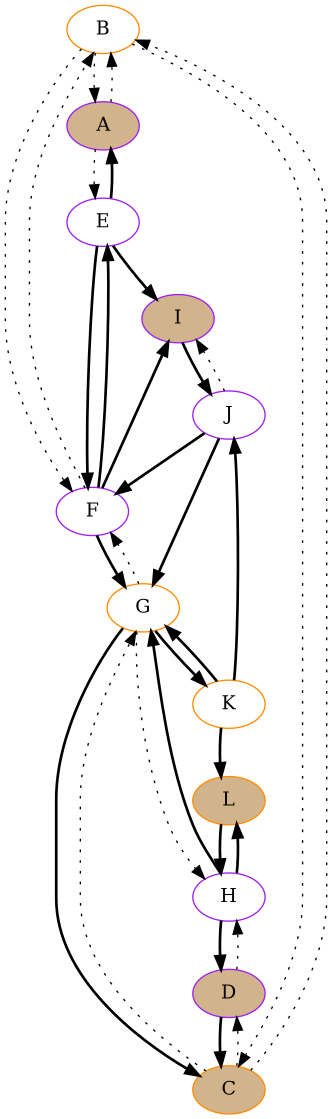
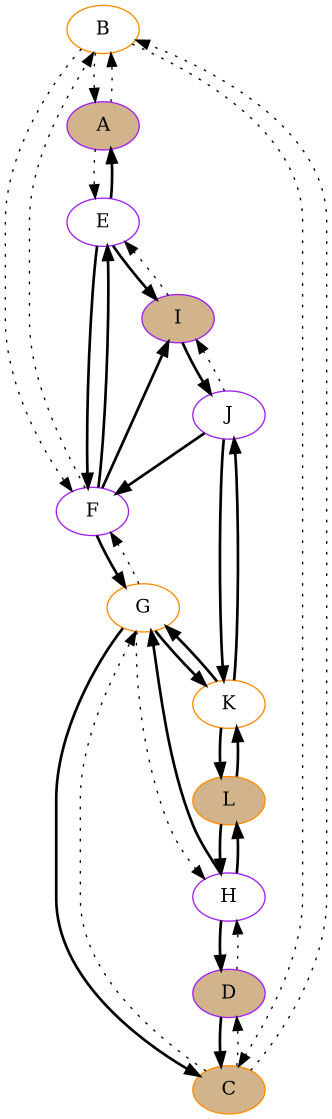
edge "I" -> "E": added
edge "J" -> "G": now "J" -> "K"
edge "L" -> "K": added
